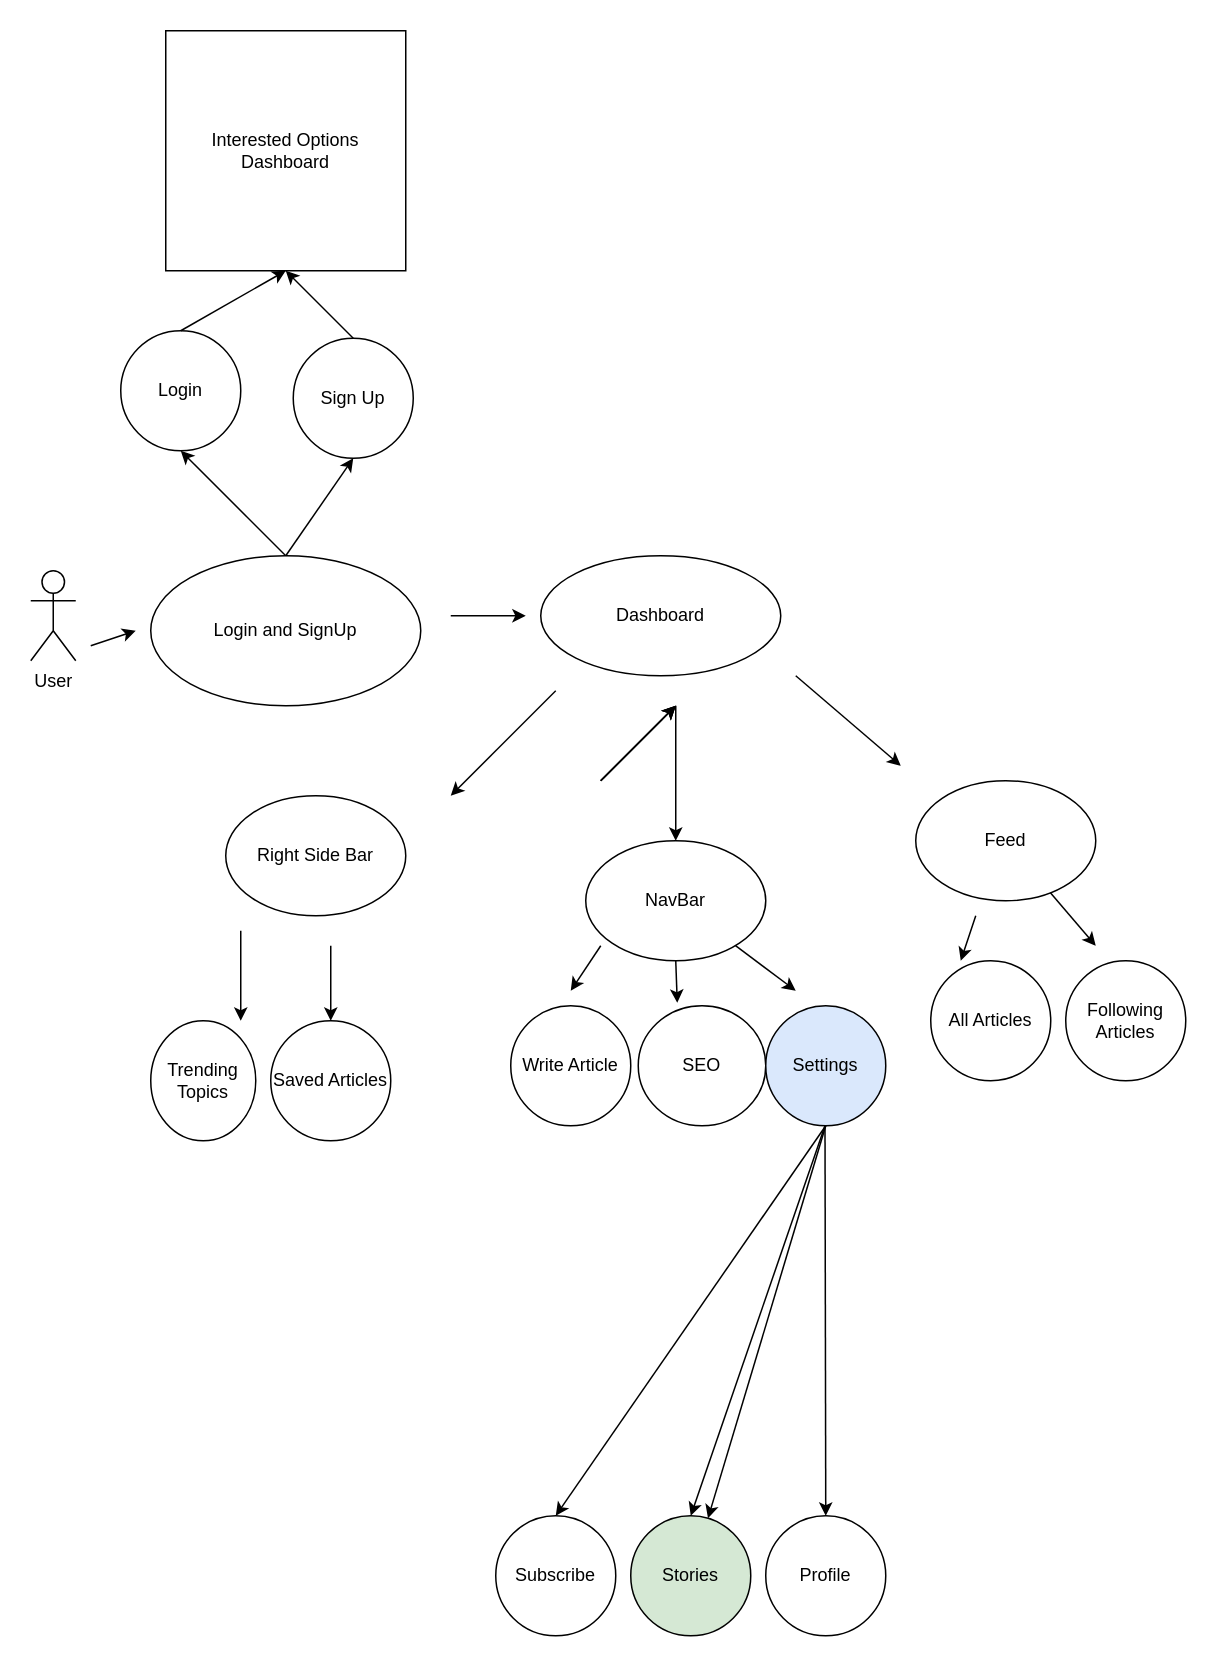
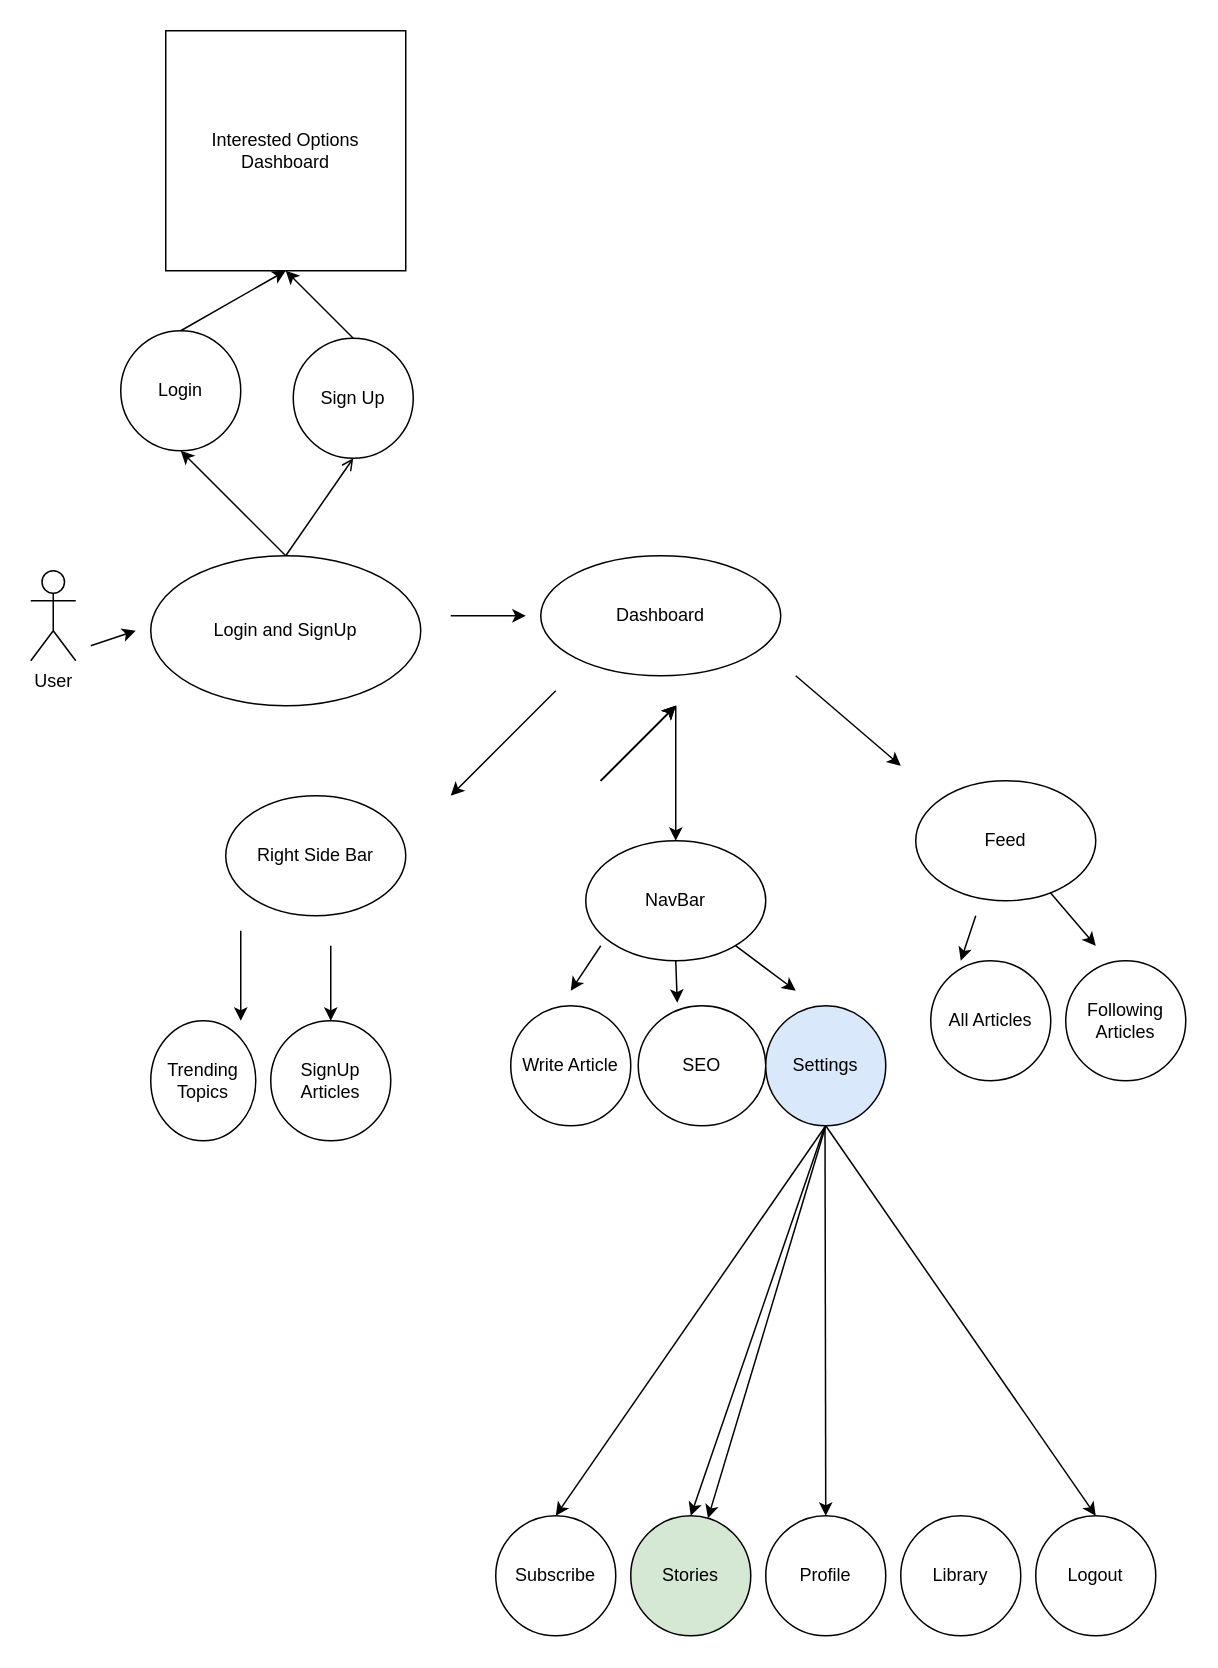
edge "Login and SignUp" -> "Sign Up": arrowhead classic -> open
node "Saved Articles": label "Saved Articles" -> "SignUp Articles"
edge "Settings" -> "Logout": added
node "Library": added
node "Logout": added
